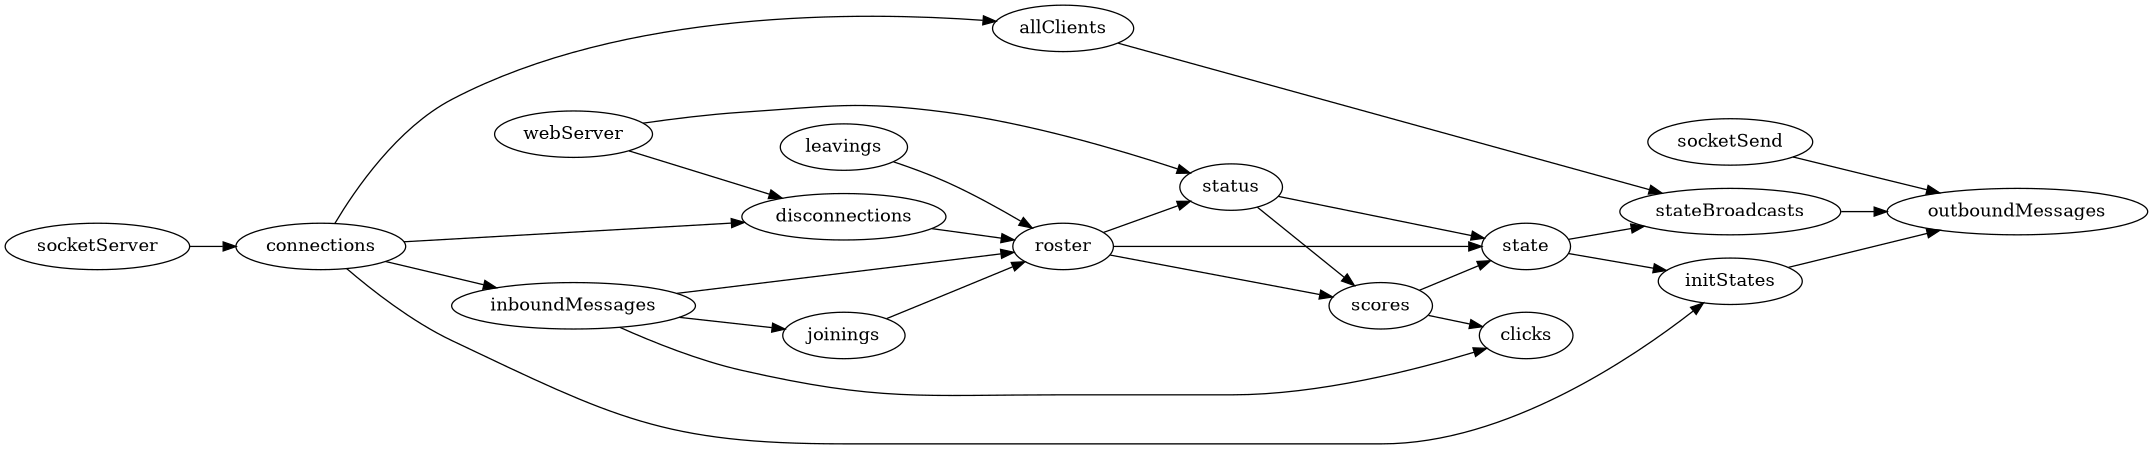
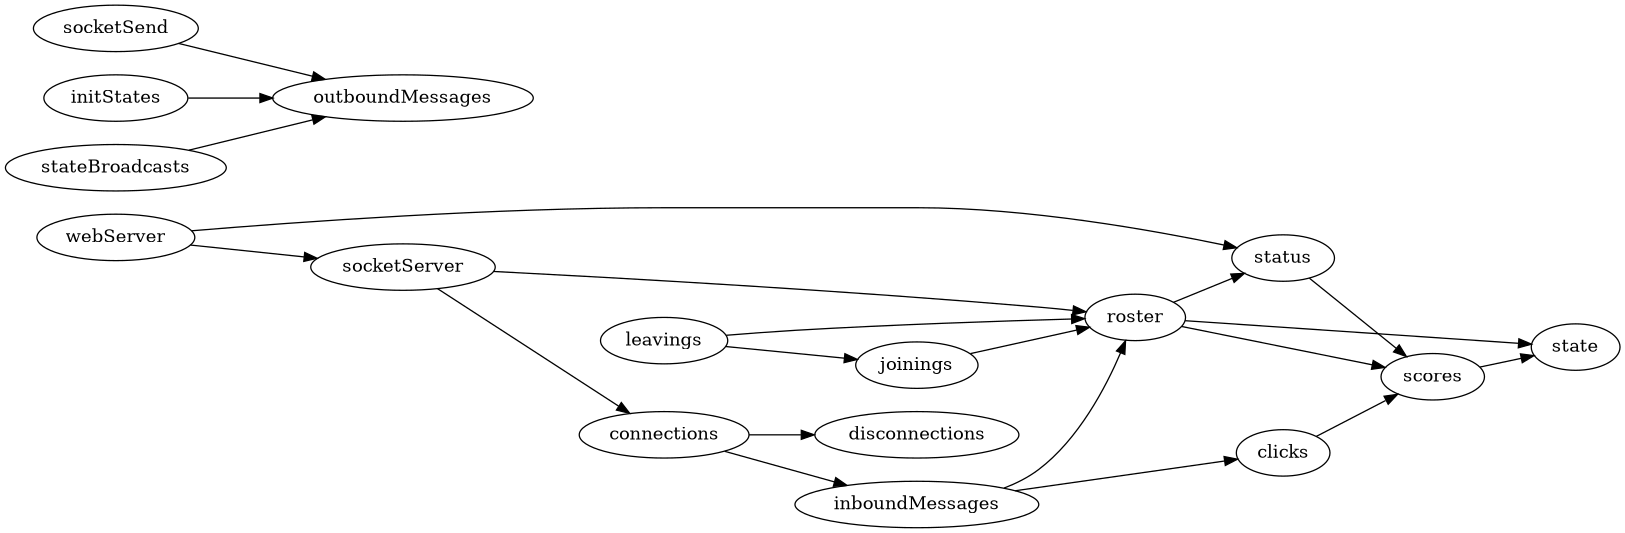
node "allClients": removed
edge "webServer" -> "disconnections": now "webServer" -> "socketServer"
edge "status" -> "state": removed
edge "disconnections" -> "roster": now "socketServer" -> "roster"
edge "state" -> "stateBroadcasts": removed
edge "state" -> "initStates": removed
edge "scores" -> "clicks": reversed
edge "inboundMessages" -> "joinings": now "leavings" -> "joinings"
edge "connections" -> "initStates": removed
